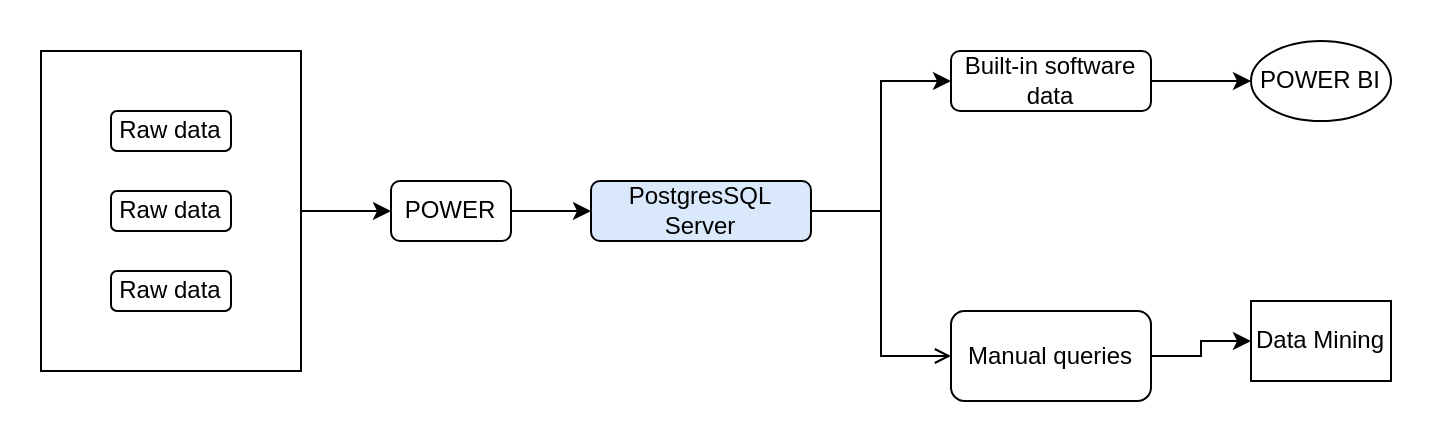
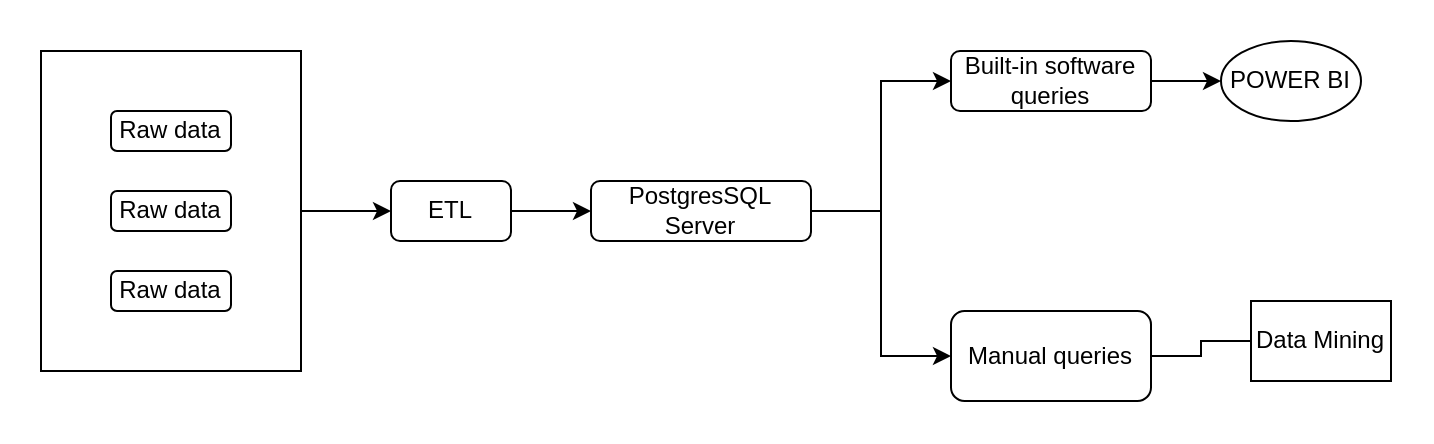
node "Built-in software data": label "Built-in software data" -> "Built-in software queries"
node "POWER BI": moved (1321, 81) -> (1291, 81)
node "POWER": label "POWER" -> "ETL"
node "PostgresSQL Server": fillcolor #dae8fc -> #ffffff
edge "Manual queries" -> "Data Mining": arrowhead classic -> none
edge "PostgresSQL Server" -> "Manual queries": arrowhead open -> classic
